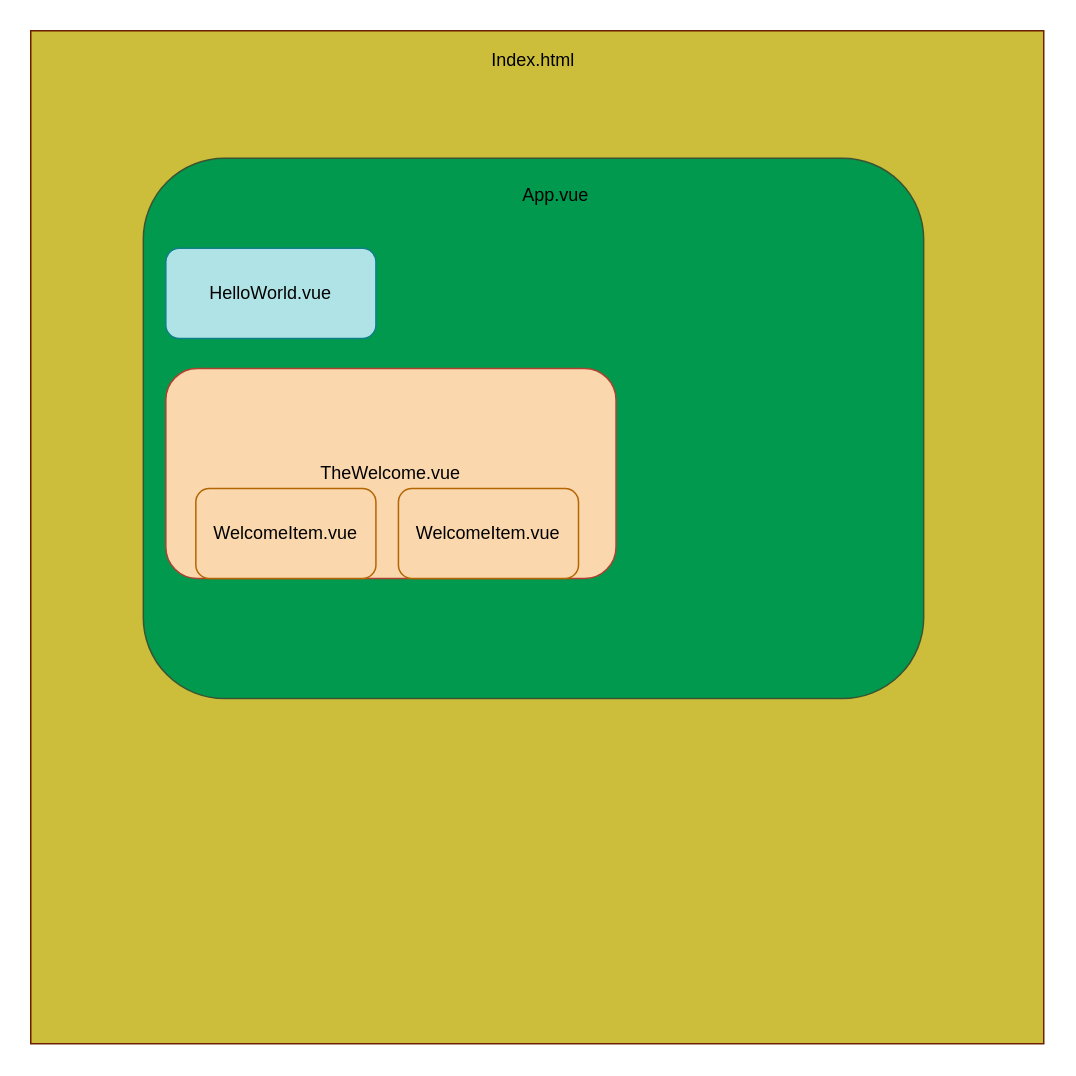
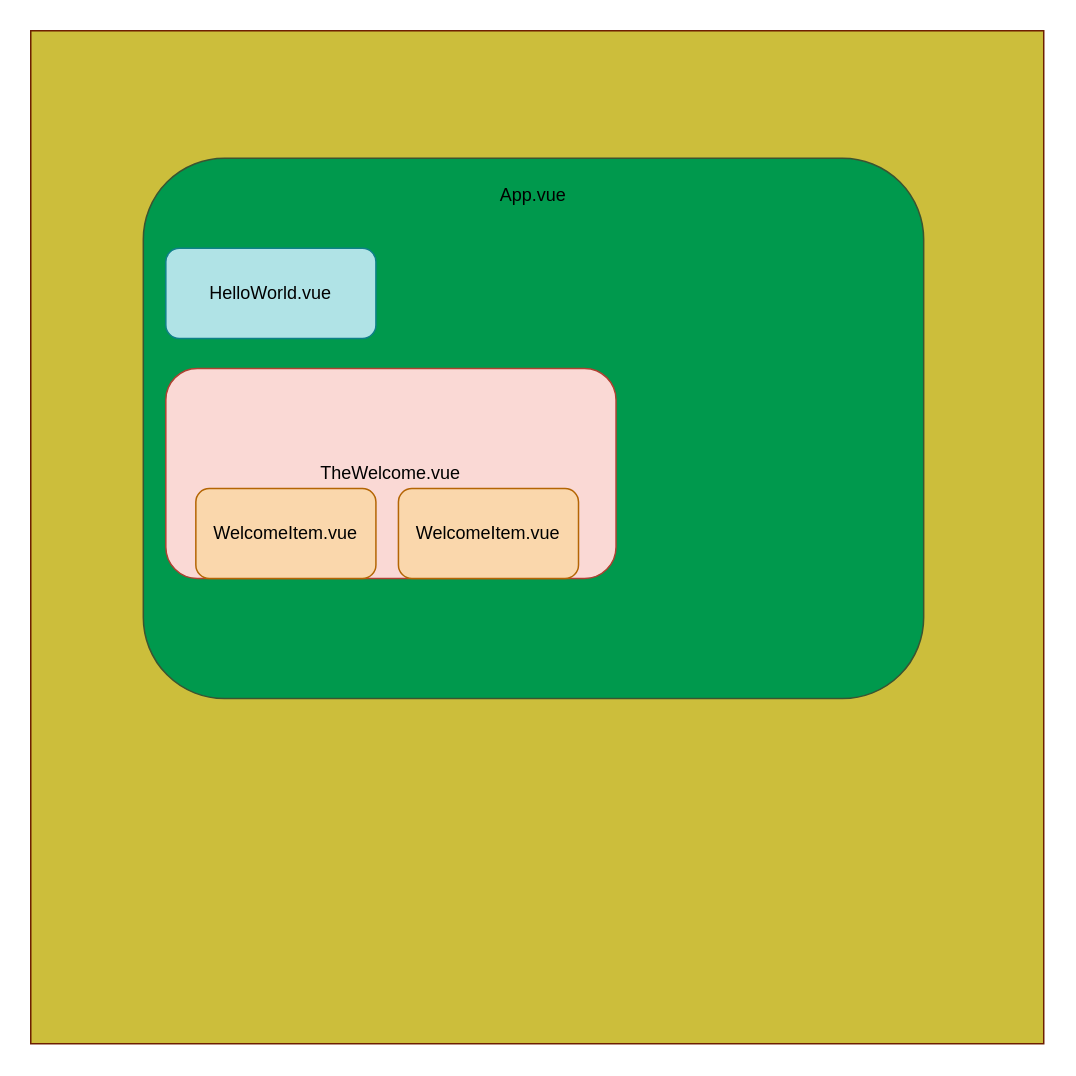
node "Index.html": removed
node "App.vue": moved (556, 196) -> (533, 196)
node "TheWelcome.vue": fillcolor #fad7ac -> #fad9d5
